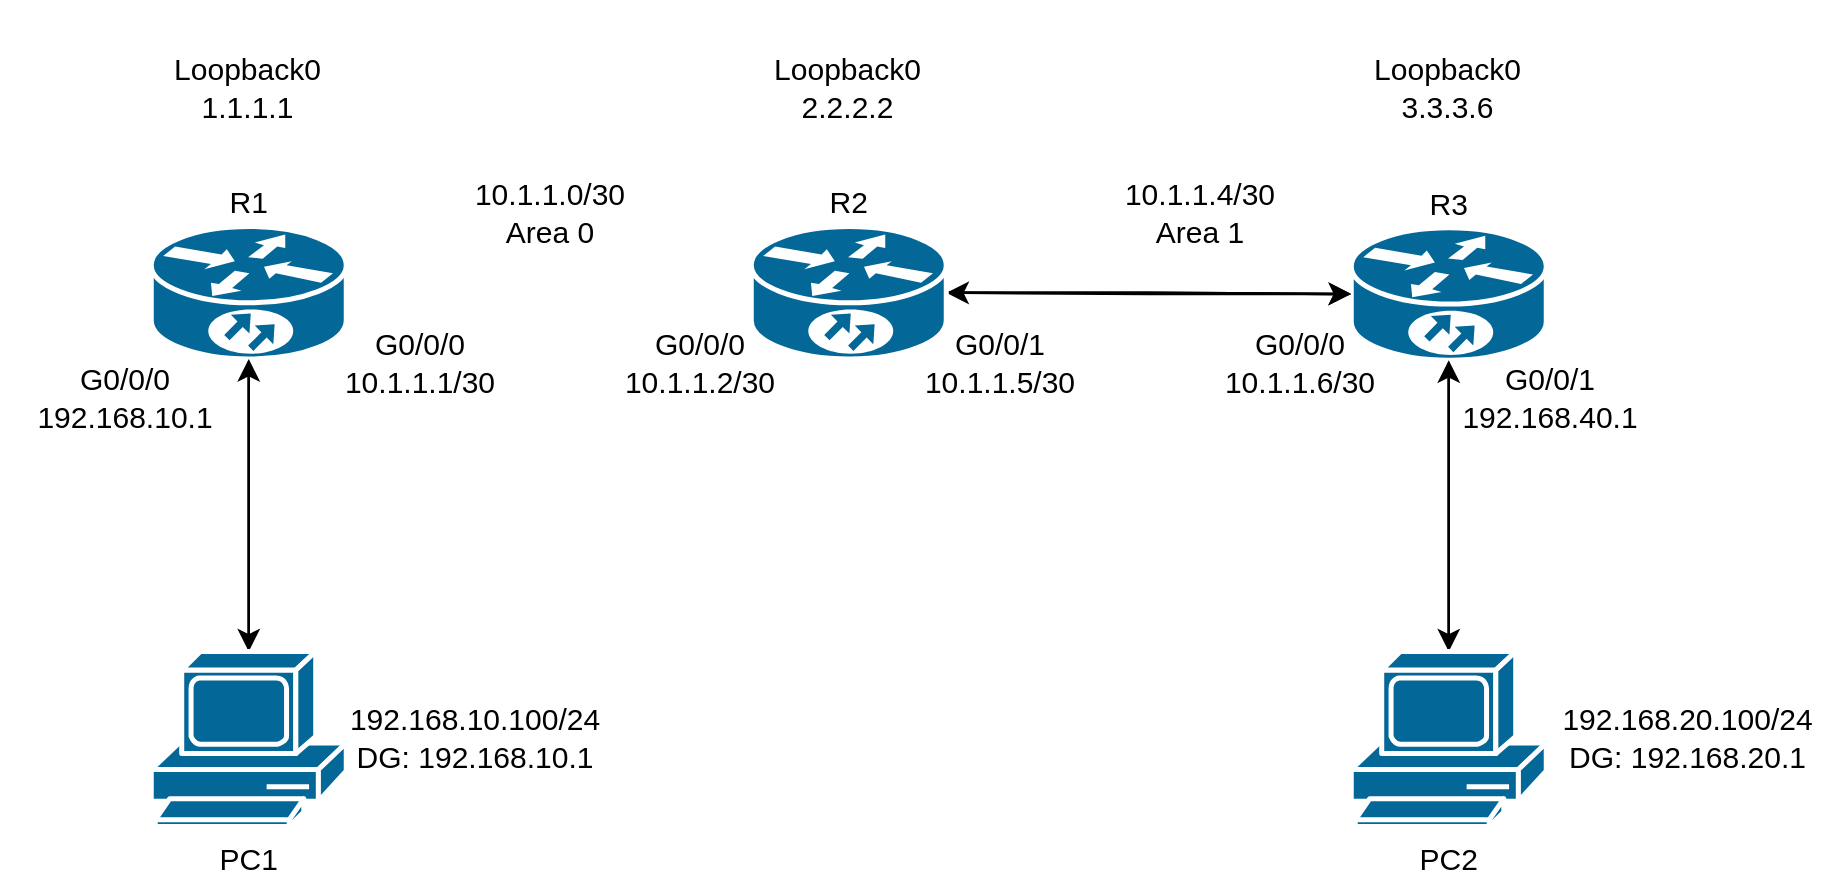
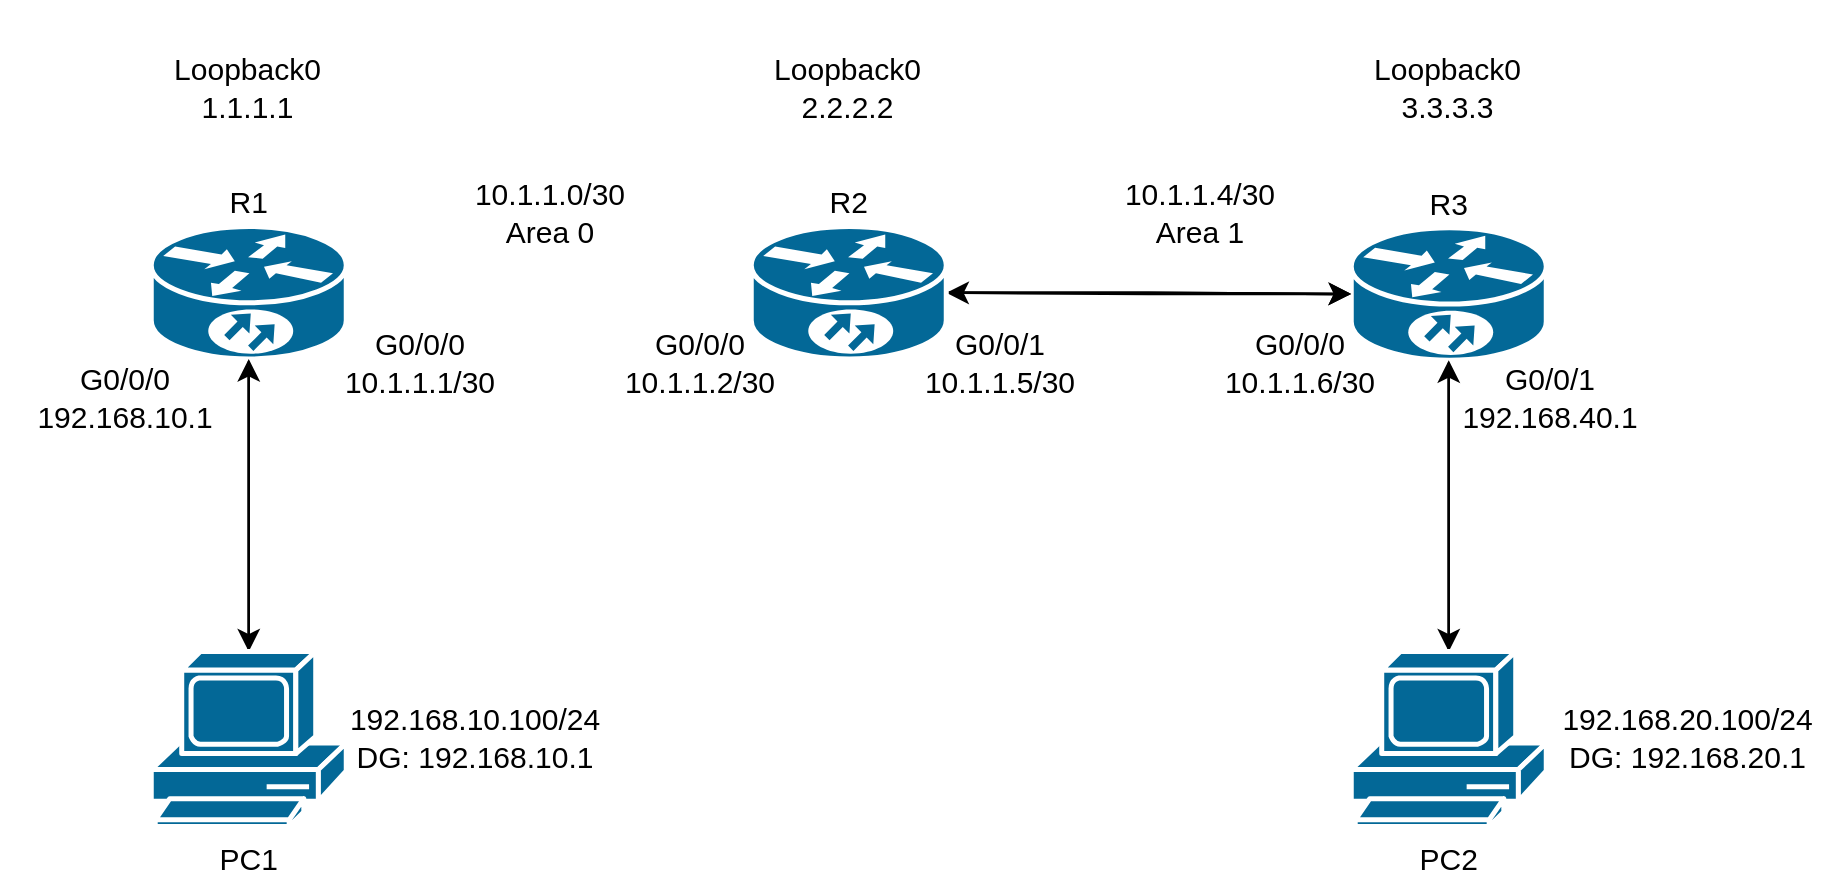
node "Loopback0 3.3.3.6": label "Loopback0 3.3.3.6" -> "Loopback0 3.3.3.3"
